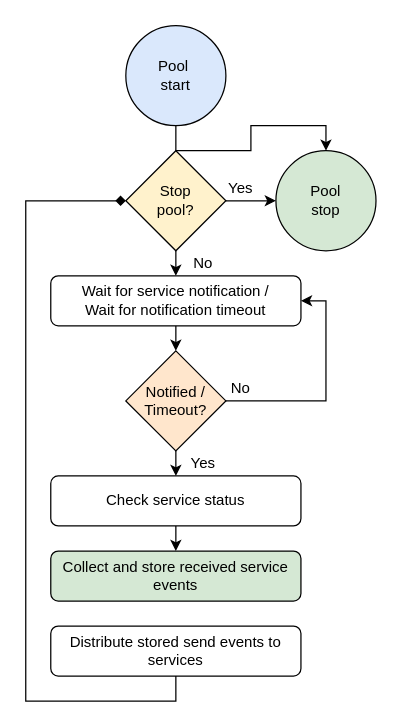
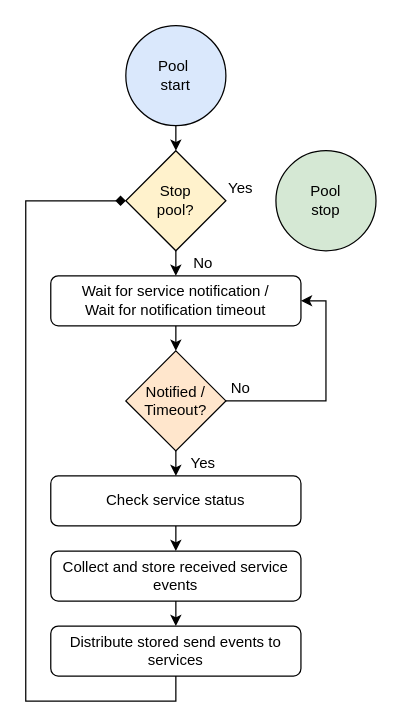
edge "Pool start" -> "Pool stop": now "Pool start" -> "Stop pool?"
edge "Stop pool?" -> "Pool stop": removed
node "Collect and store received service events": fillcolor #d5e8d4 -> #ffffff
edge "Collect and store received service events" -> "Distribute stored send events to services": added
